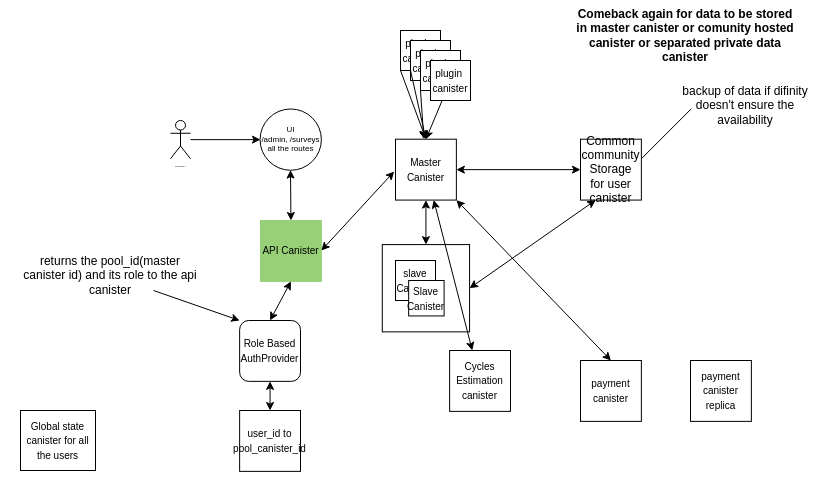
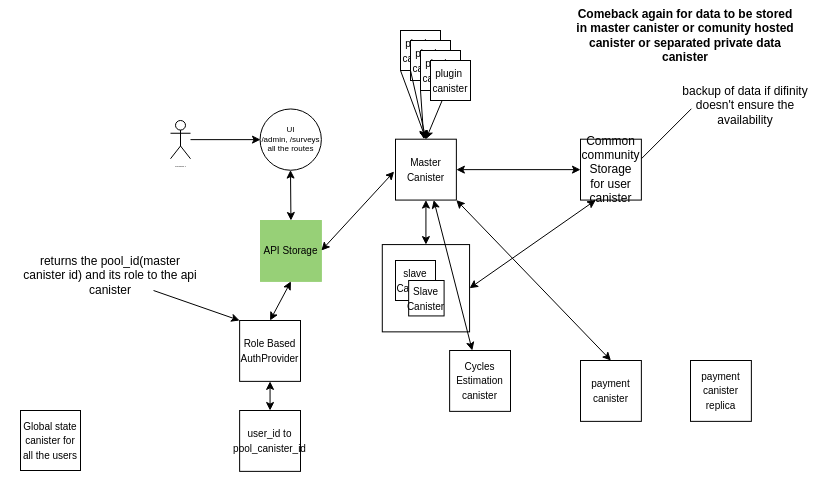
node "API Canister": label "API Canister" -> "API Storage"
node "Role Based AuthProvider": shape rounded rectangle -> rectangle
node "Global state canister for all the users": size 75x60 -> 60x60
